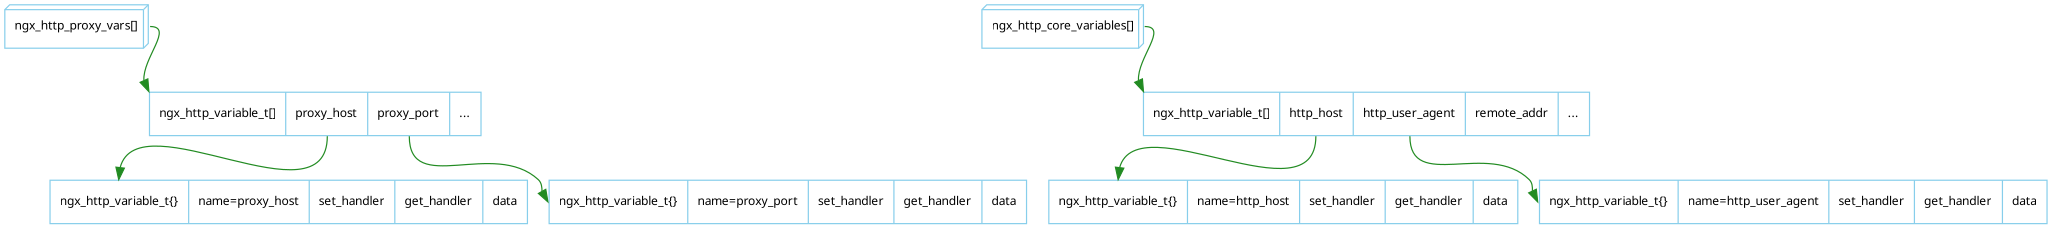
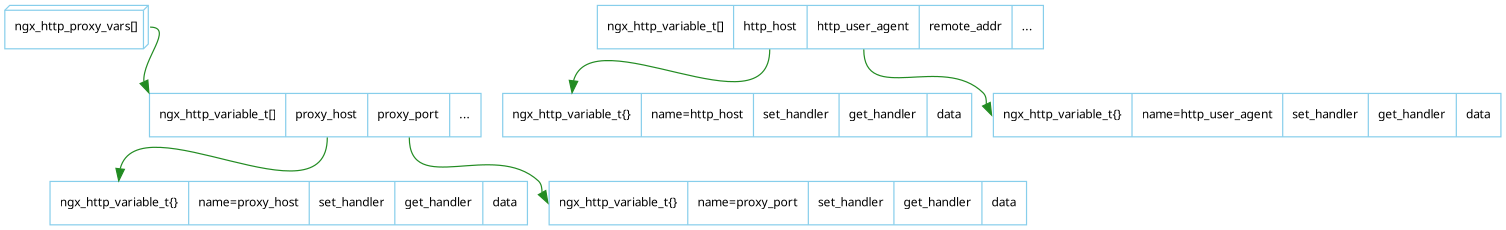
node "ngx_http_core_variables[]": removed
